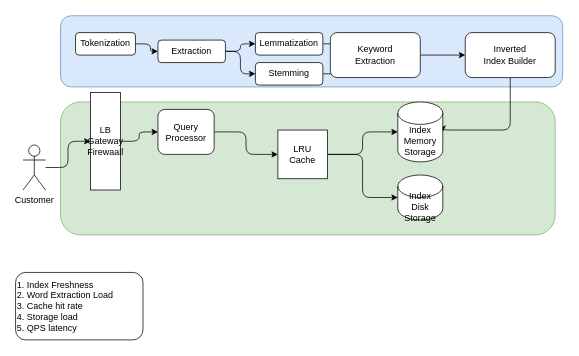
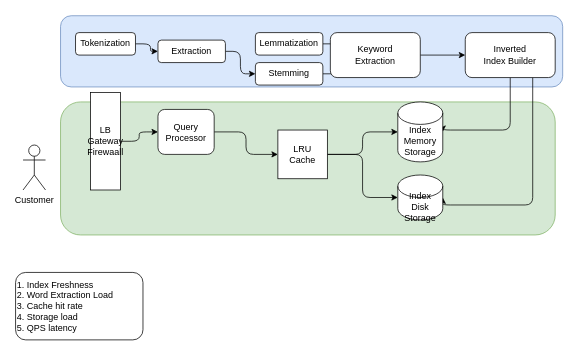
edge "Extraction" -> "Lemmatization": removed
edge "Inverted Index Builder" -> "Index Disk Storage": added
edge "Customer" -> "LB Gateway Firewaall": removed
